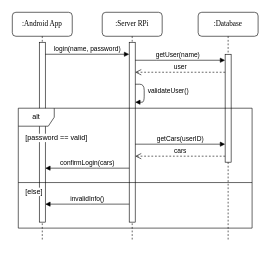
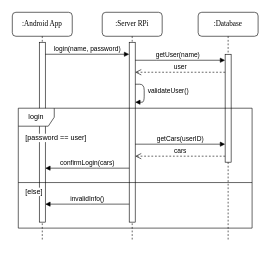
node "alt": label "alt" -> "login"
node "[password == valid]": label "[password == valid]" -> "[password == user]"
